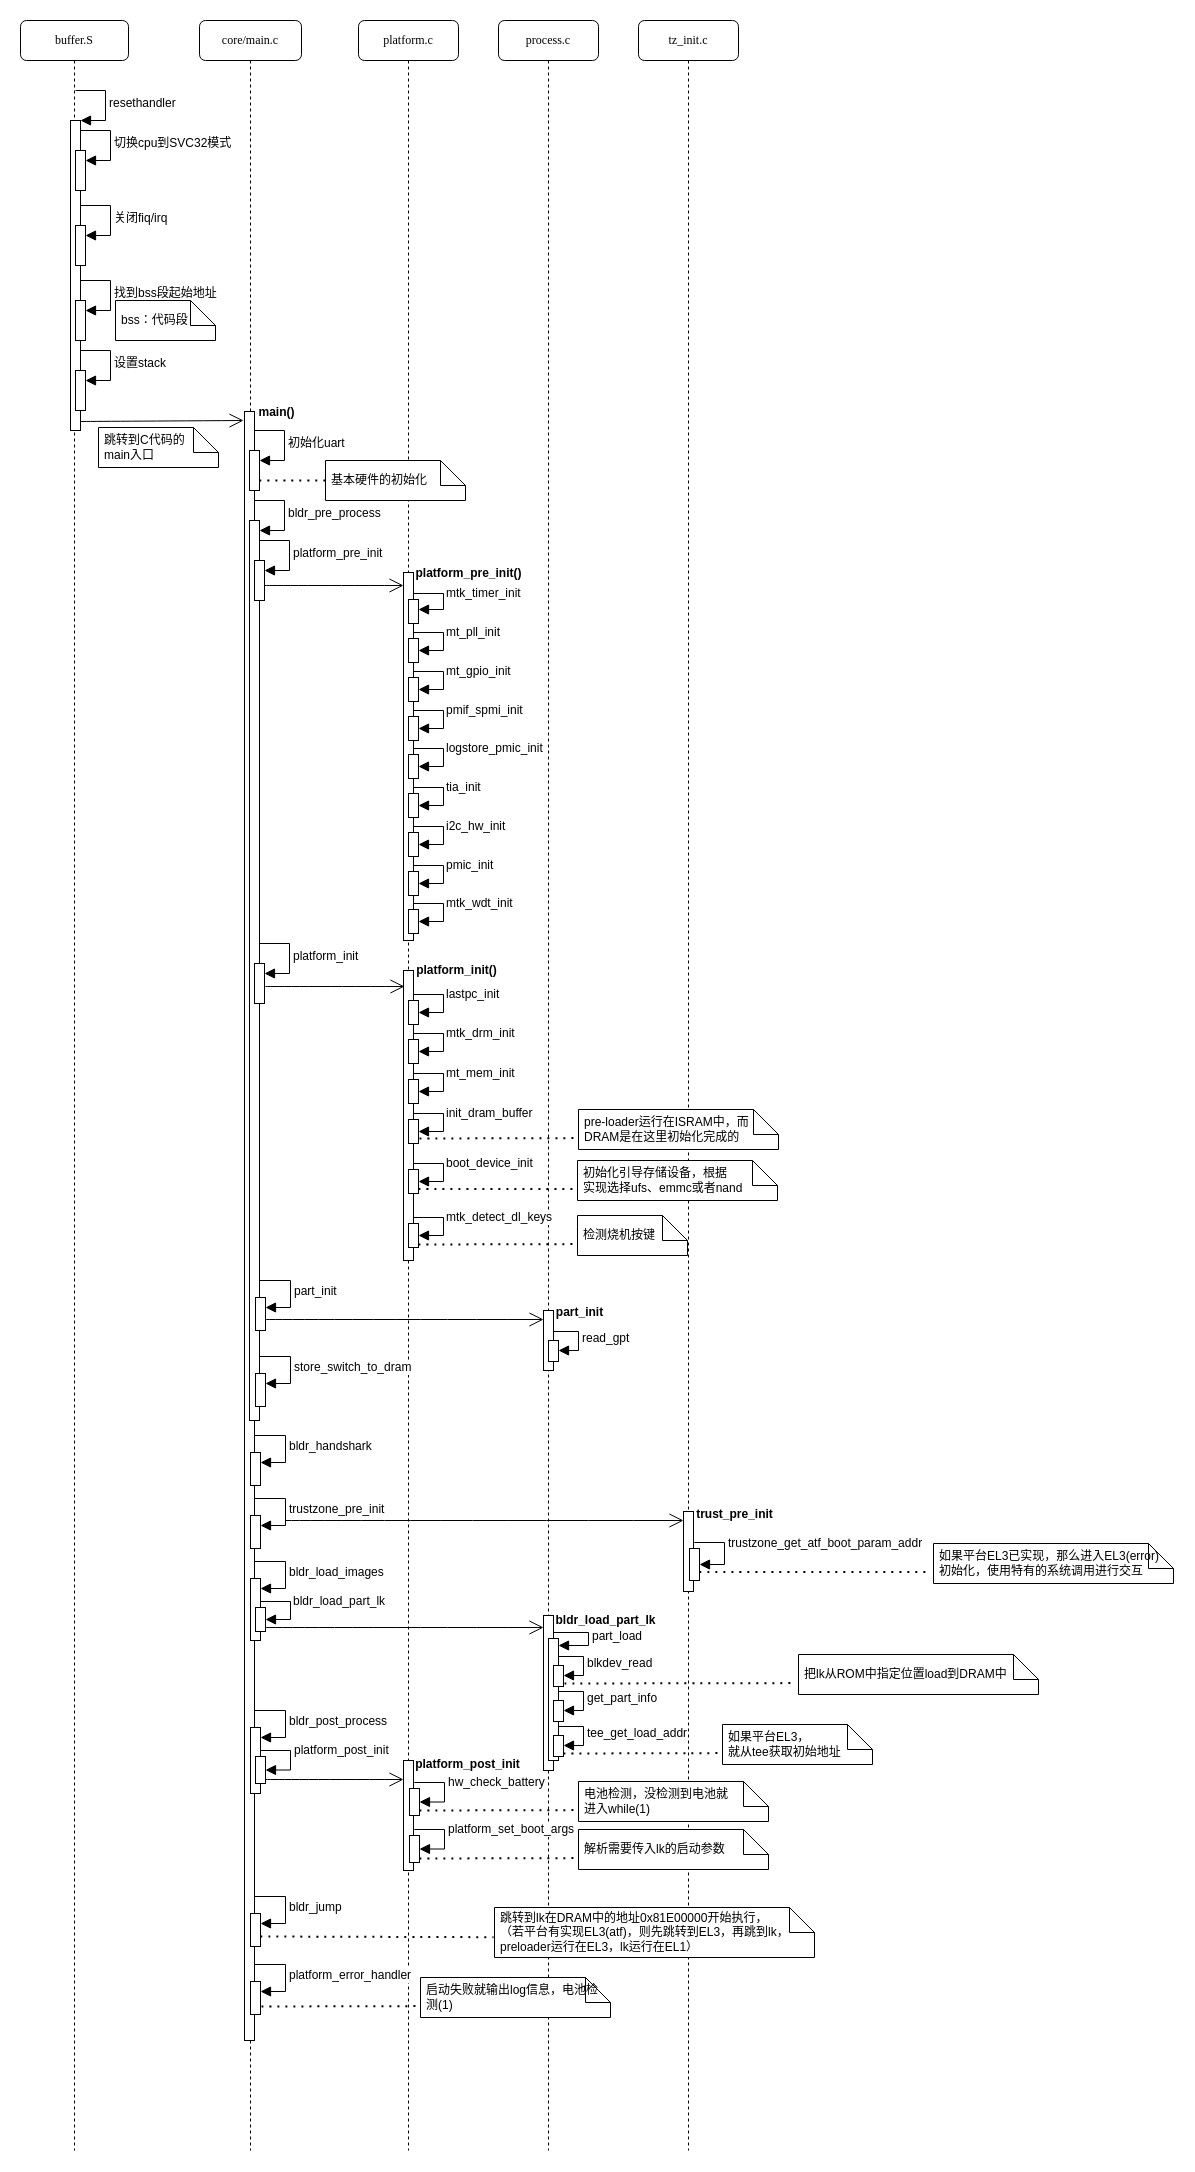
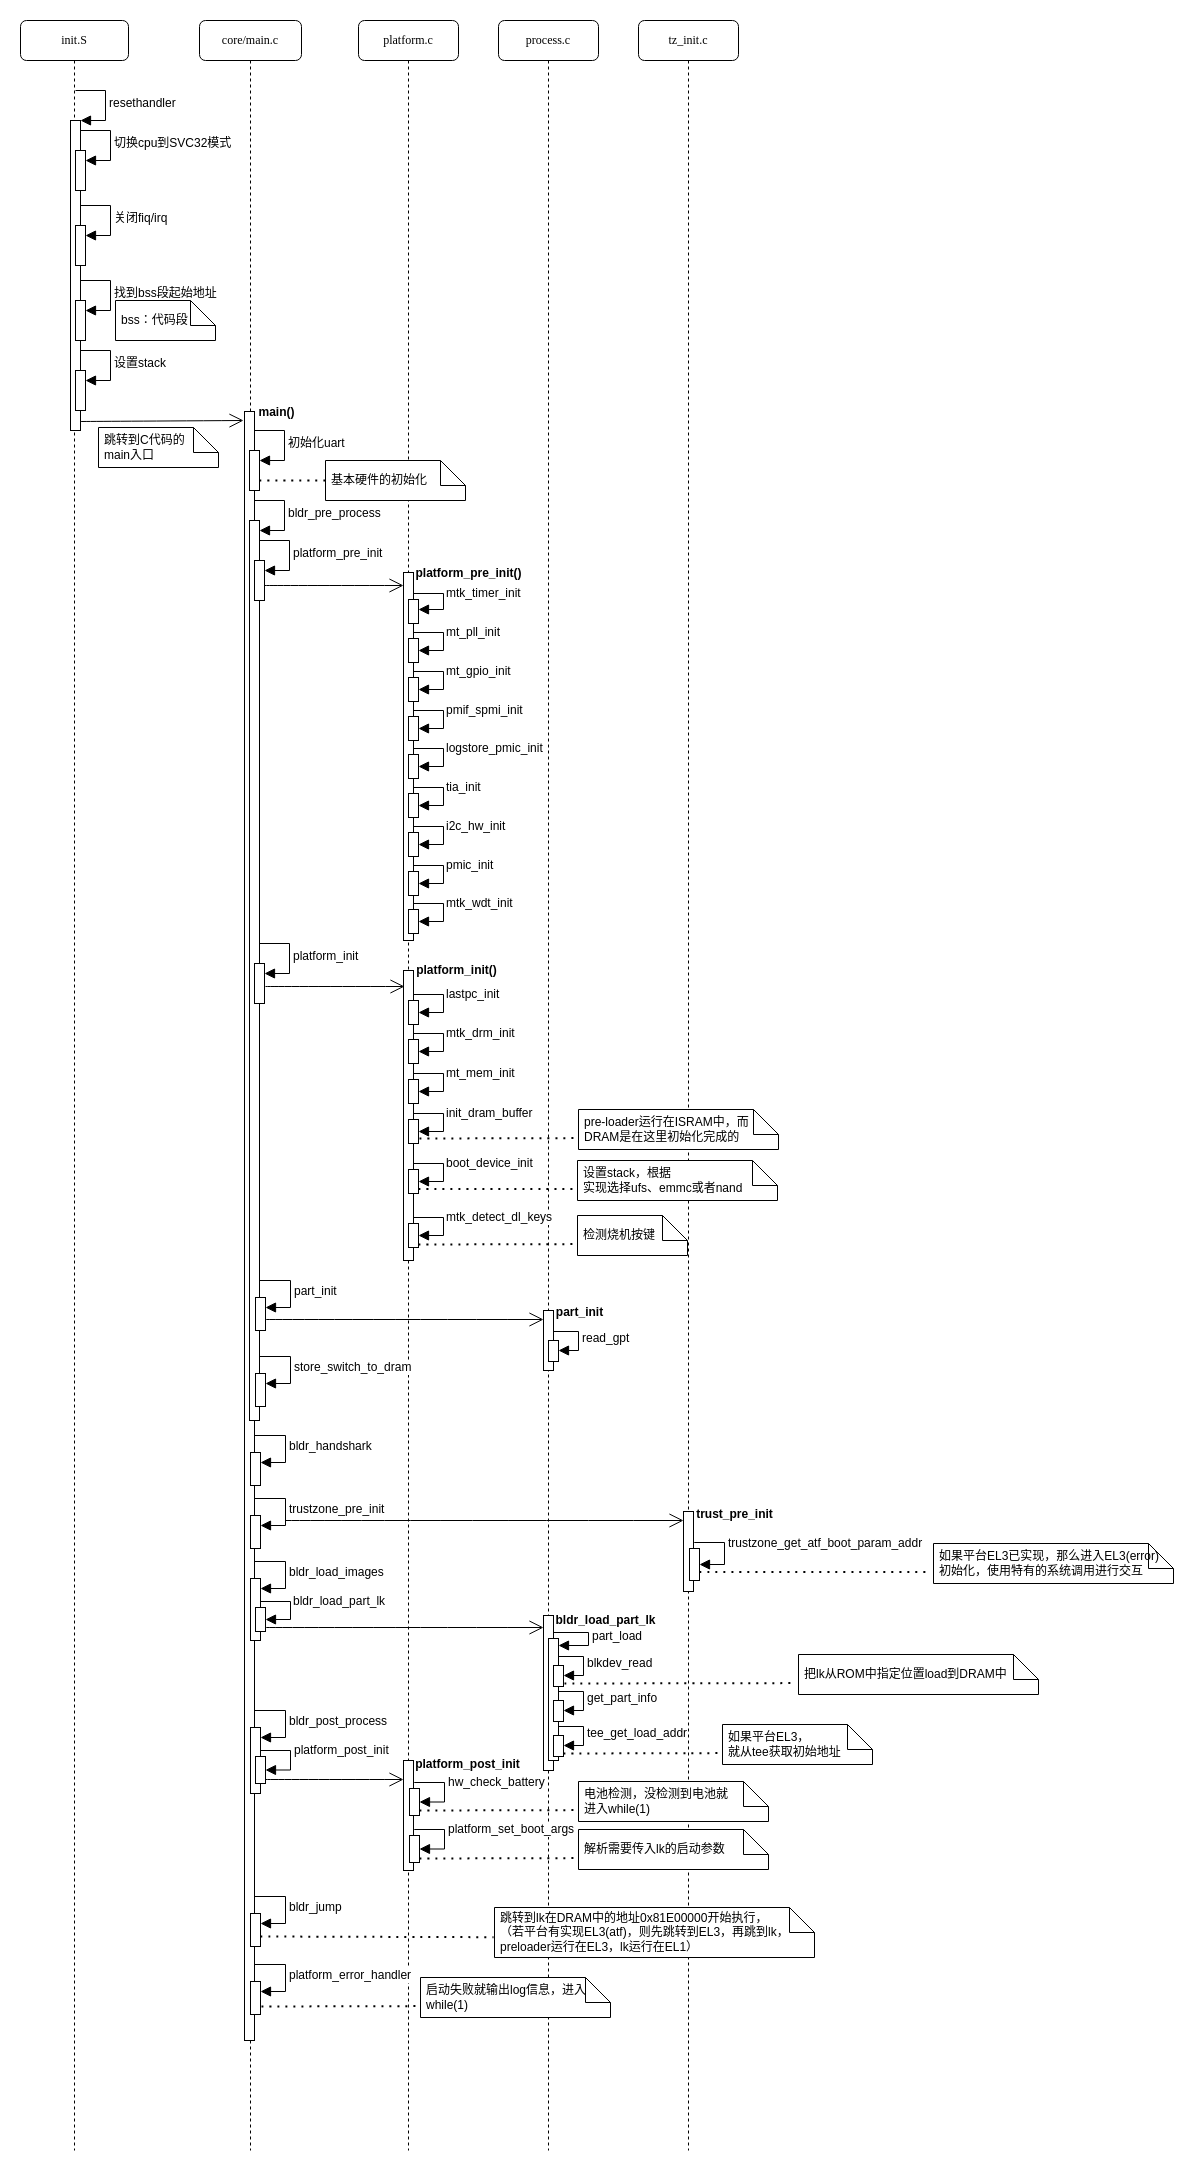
node "buffer.S": label "buffer.S" -> "init.S"
node "初始化引导存储设备，根据 实现选择ufs、emmc或者nand": label "初始化引导存储设备，根据 实现选择ufs、emmc或者nand" -> "设置stack，根据 实现选择ufs、emmc或者nand"
node "启动失败就输出log信息，电池检测(1)": label "启动失败就输出log信息，电池检测(1)" -> "启动失败就输出log信息，进入while(1)"
